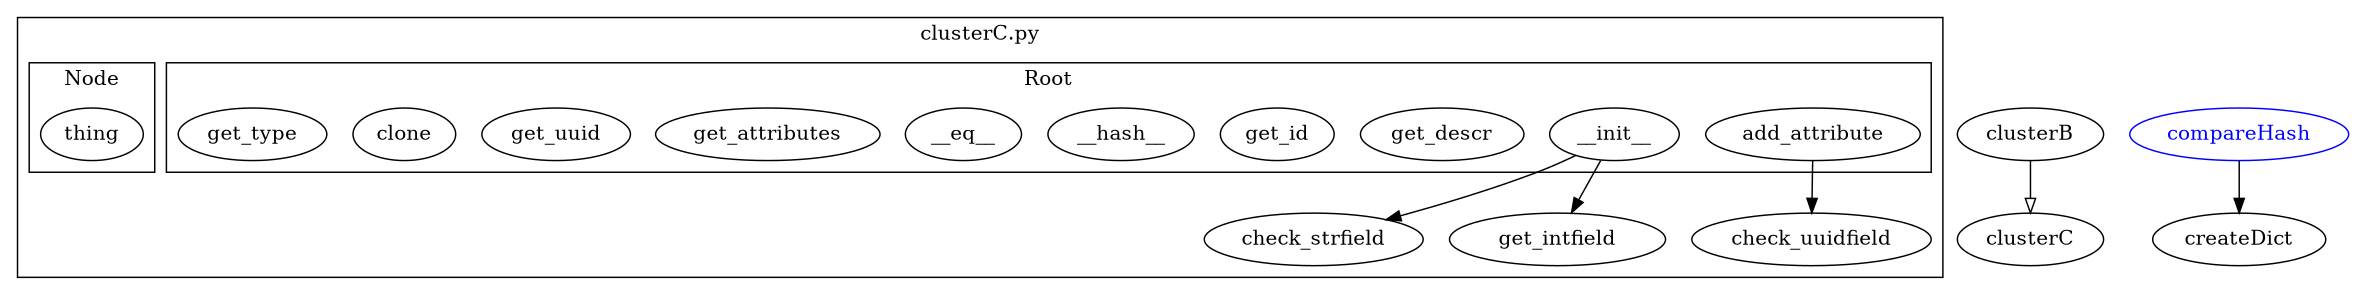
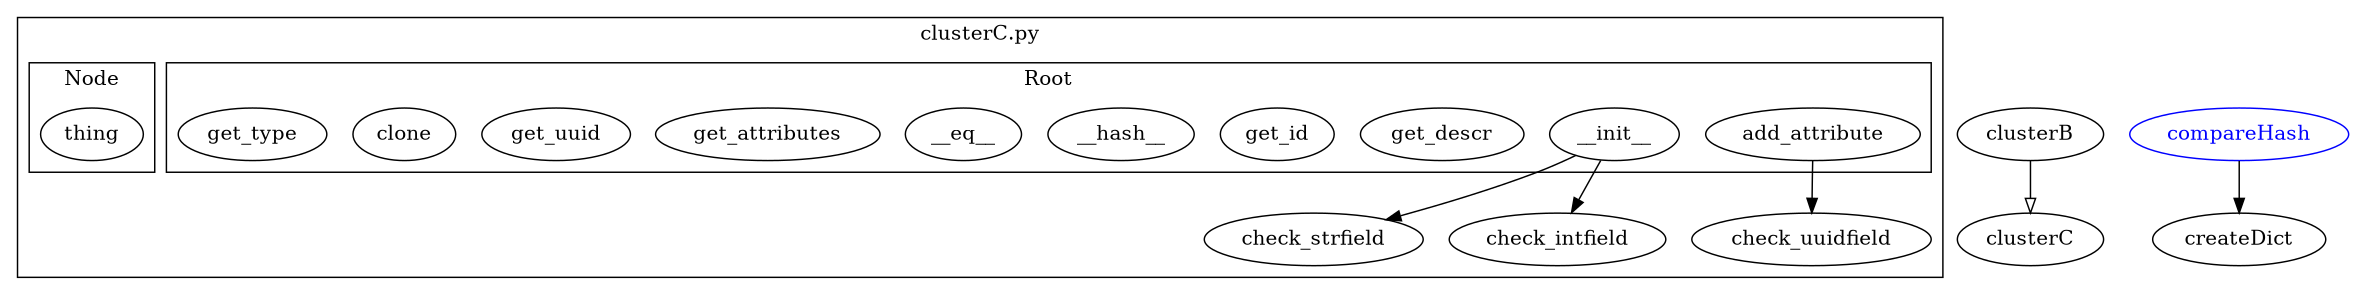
node "get_intfield": label "get_intfield" -> "check_intfield"
